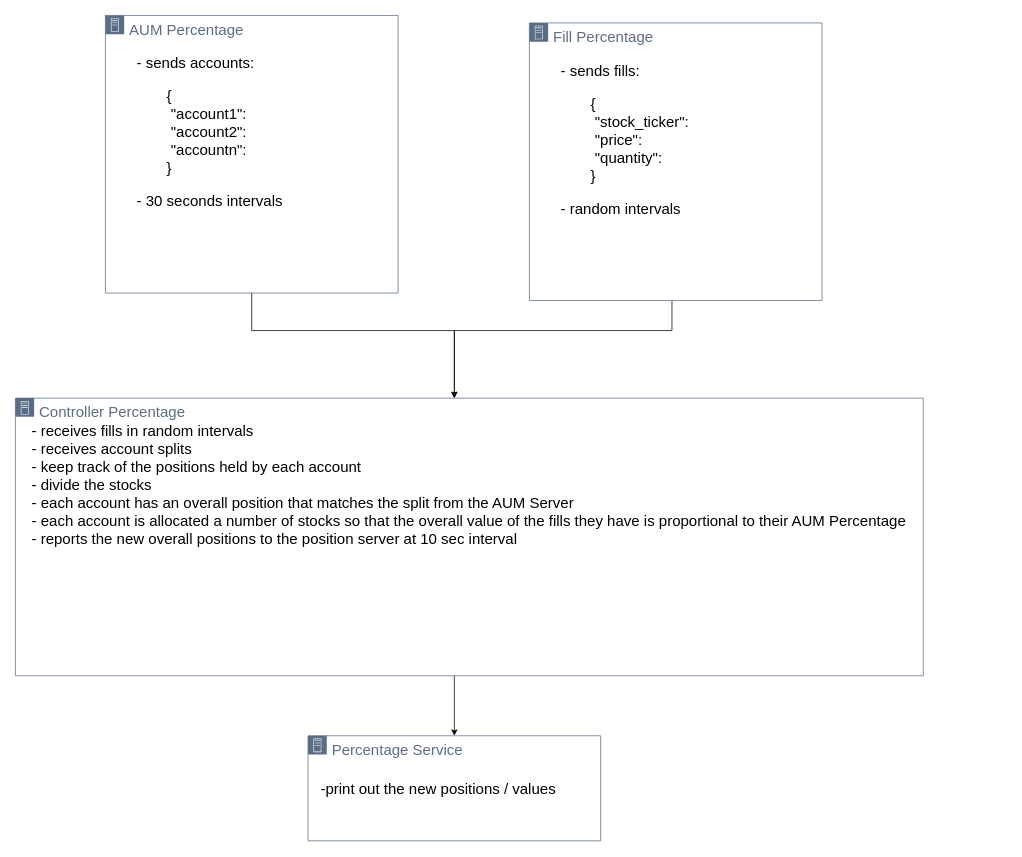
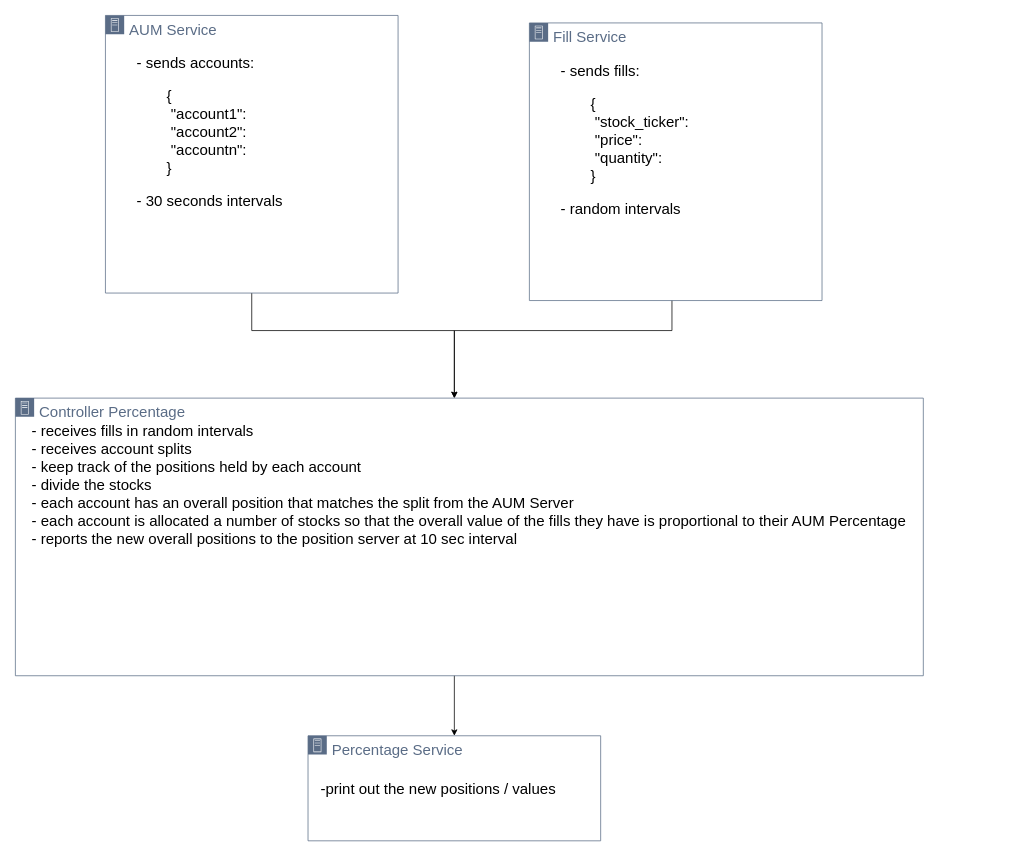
node "AUM Percentage": label "AUM Percentage" -> "AUM Service"
node "Fill Percentage": label "Fill Percentage" -> "Fill Service"
